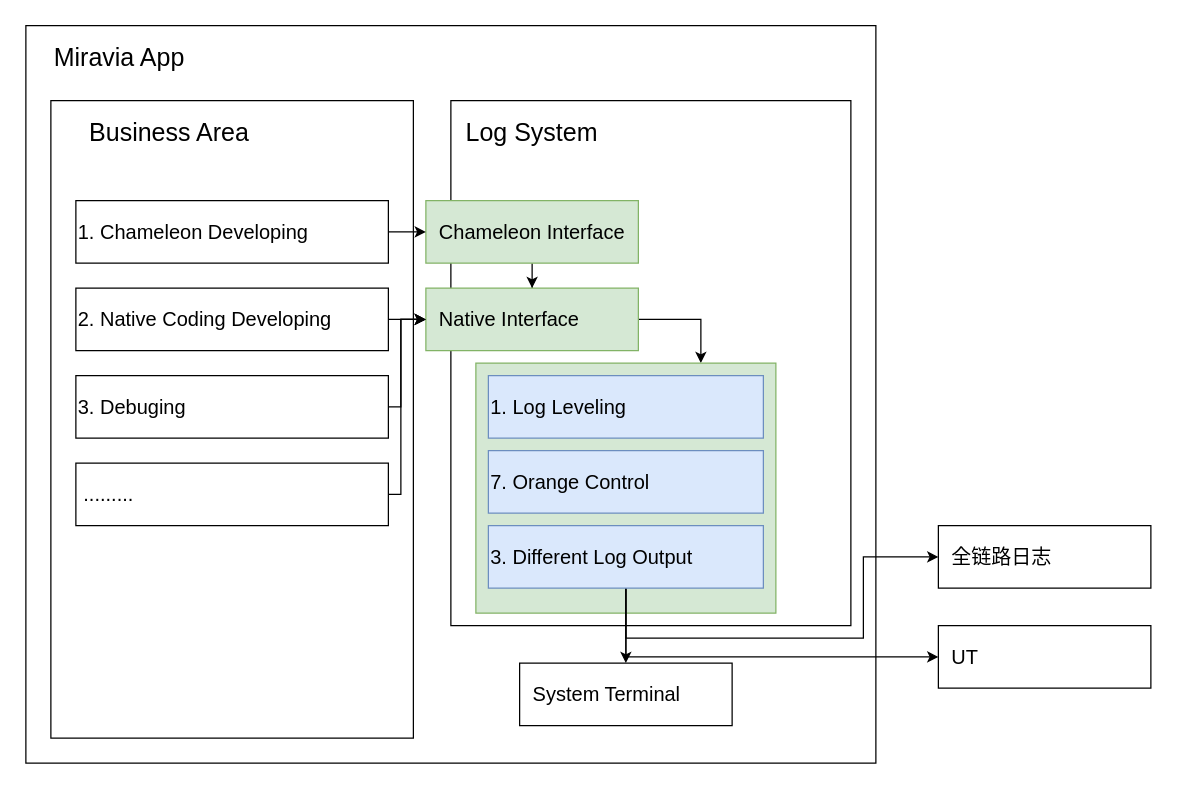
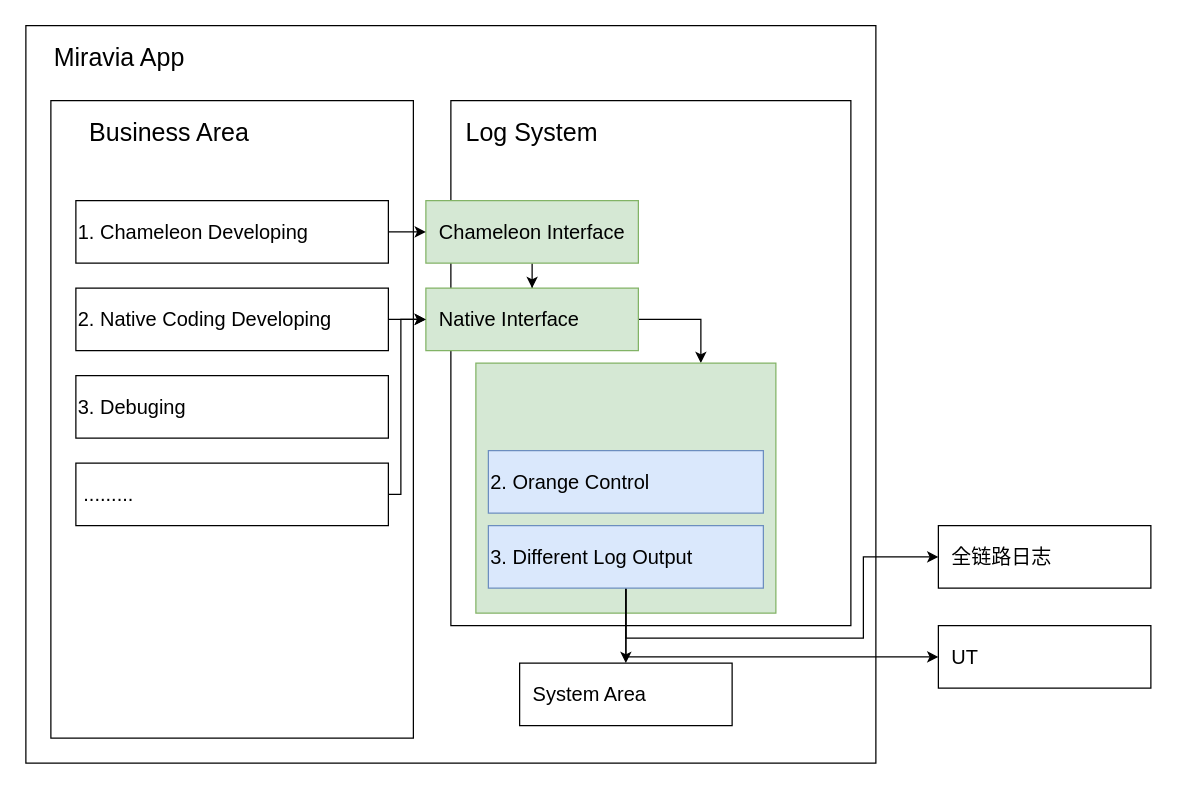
edge "3. Debuging" -> "Native Interface": removed
node "1. Log Leveling": removed
node "7. Orange Control": label "7. Orange Control" -> "2. Orange Control"
node "System Terminal": label "System Terminal" -> "System Area"
